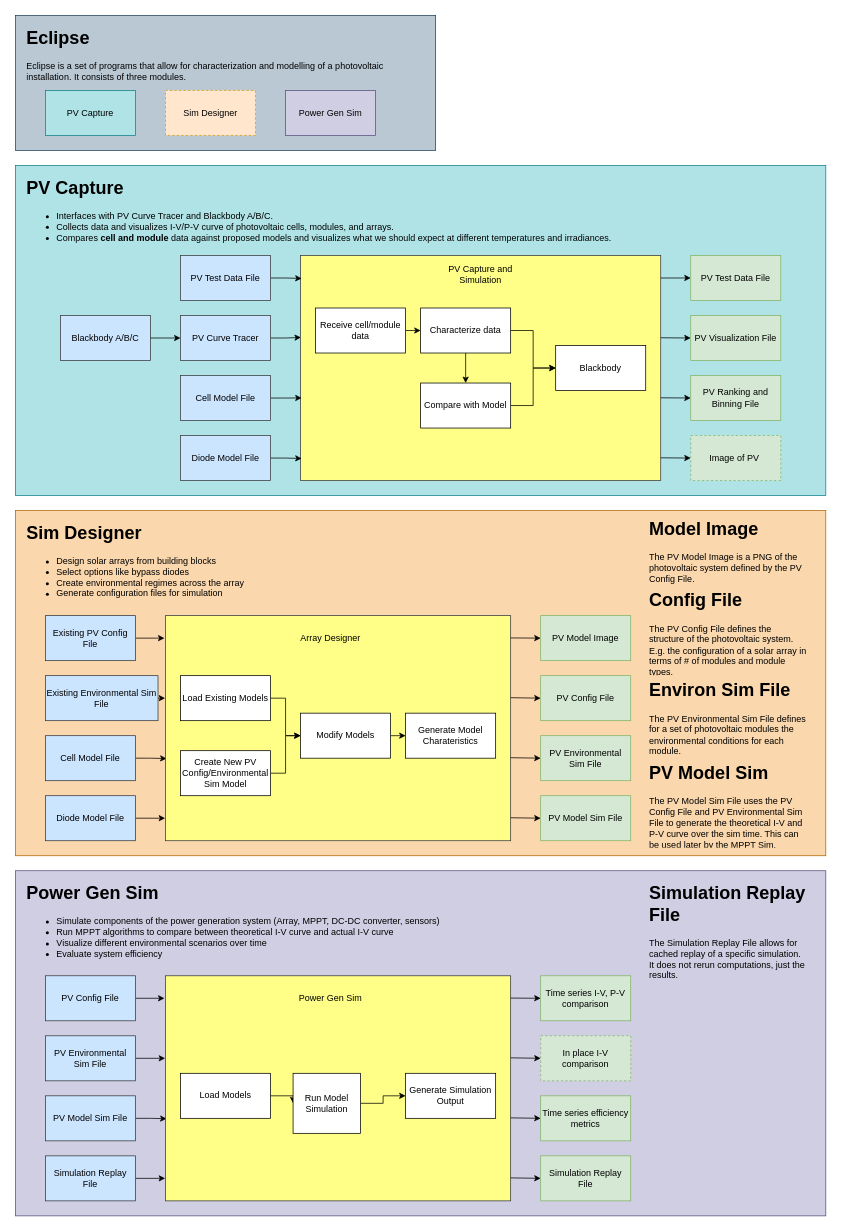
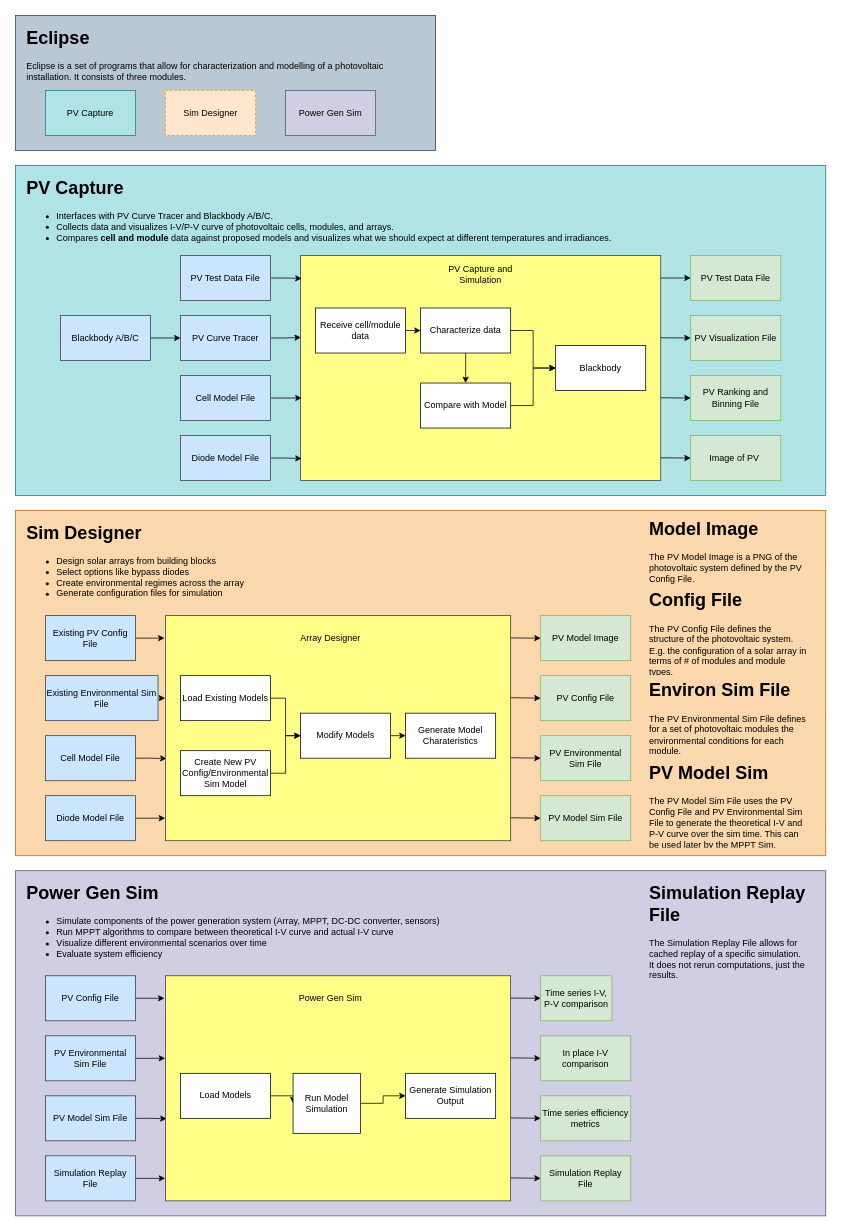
node "Image of PV": style dashed -> solid
node "Time series I-V, P-V comparison": size 90x45 -> 71x45
node "In place I-V comparison": style dashed -> solid
